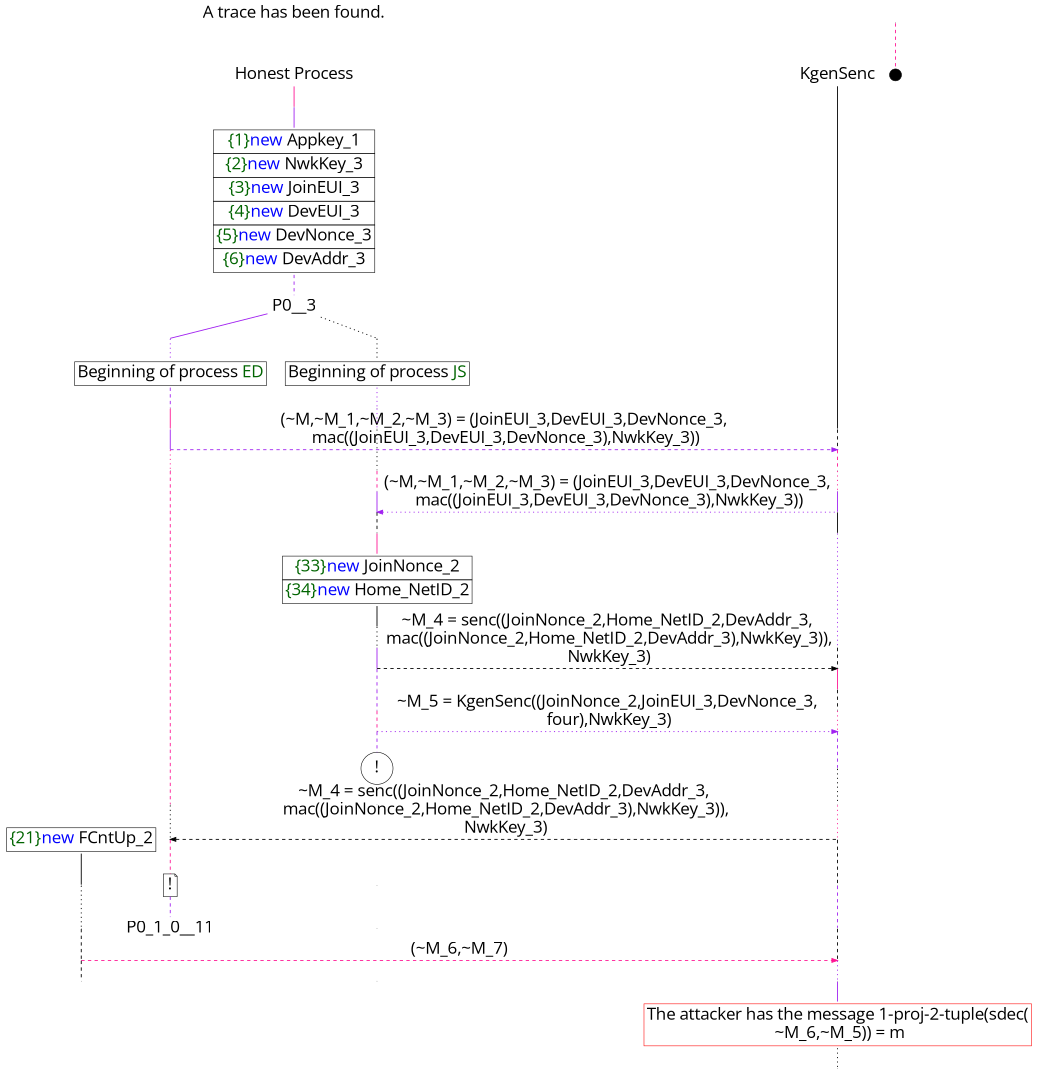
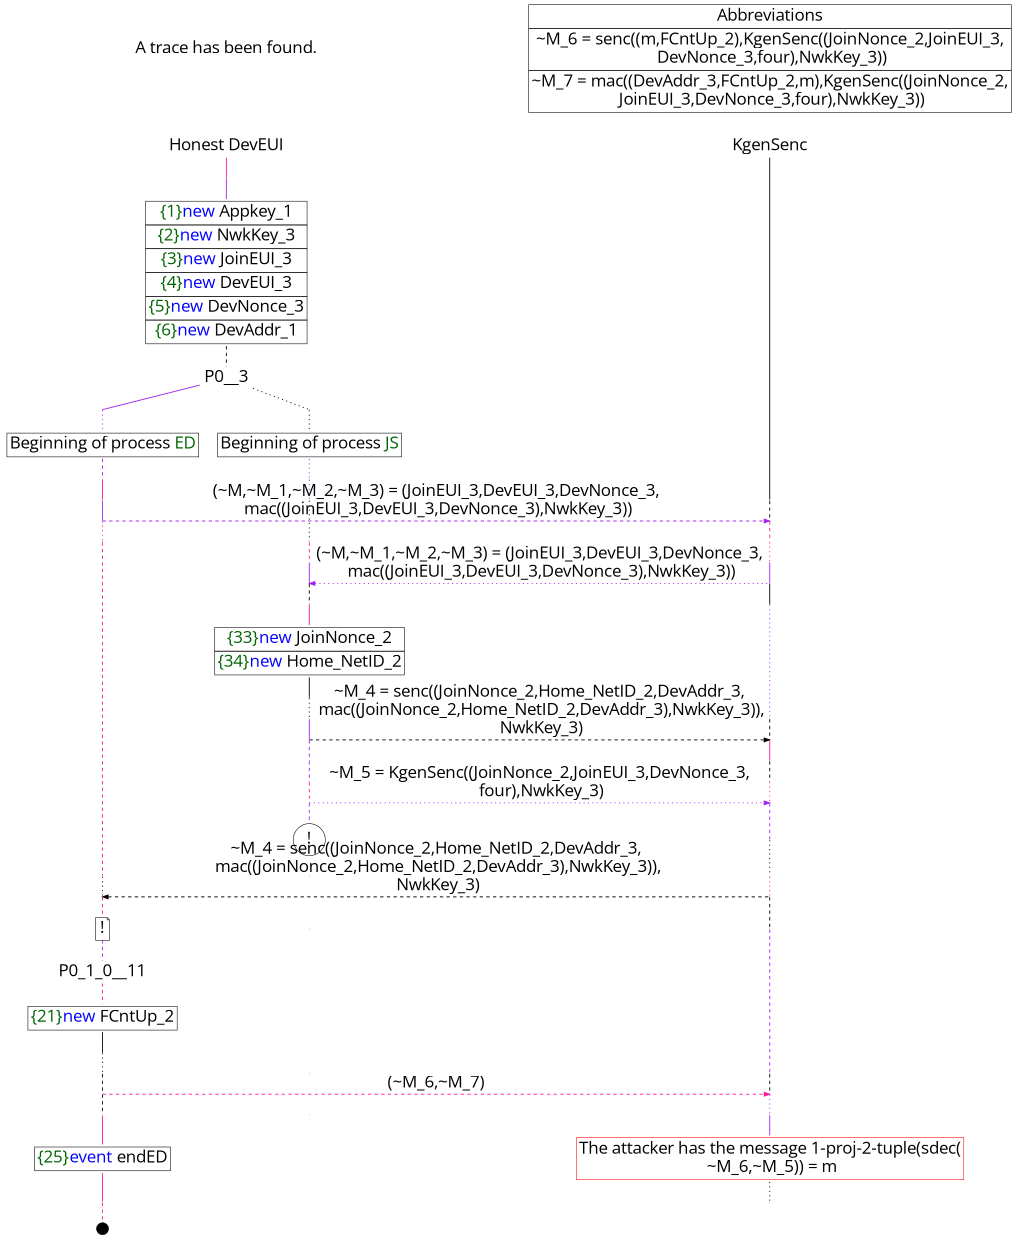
node "Abbreviations": added
node "Honest Process": label "Honest Process" -> "Honest DevEUI"
node "{1}": text "DevAddr_3" -> "DevAddr_1"
edge "{1}" -- "P0__3": color purple -> black
edge "P0_1_0__11" -- "{21}": added
node "{25}": added
